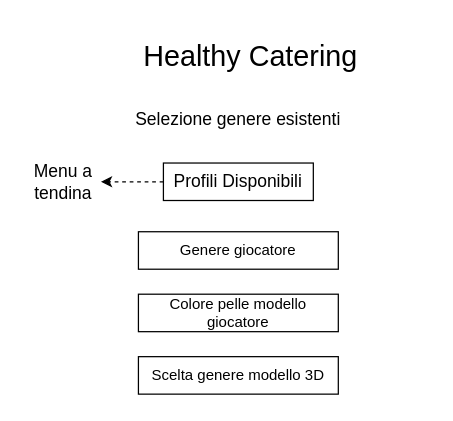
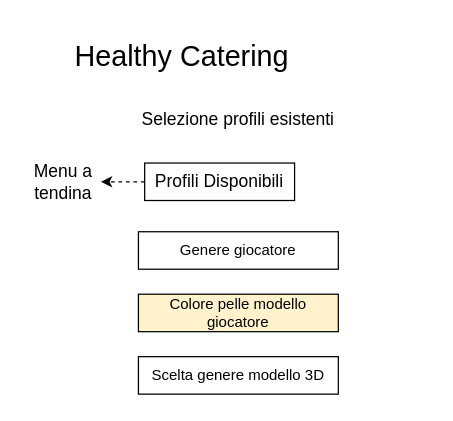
node "Healthy Catering": moved (251, 57) -> (182, 57)
node "Selezione genere esistenti": label "Selezione genere esistenti" -> "Selezione profili esistenti"
node "Profili Disponibili": moved (238, 182) -> (219, 182)
node "Colore pelle modello giocatore": fillcolor #ffffff -> #fff2cc
